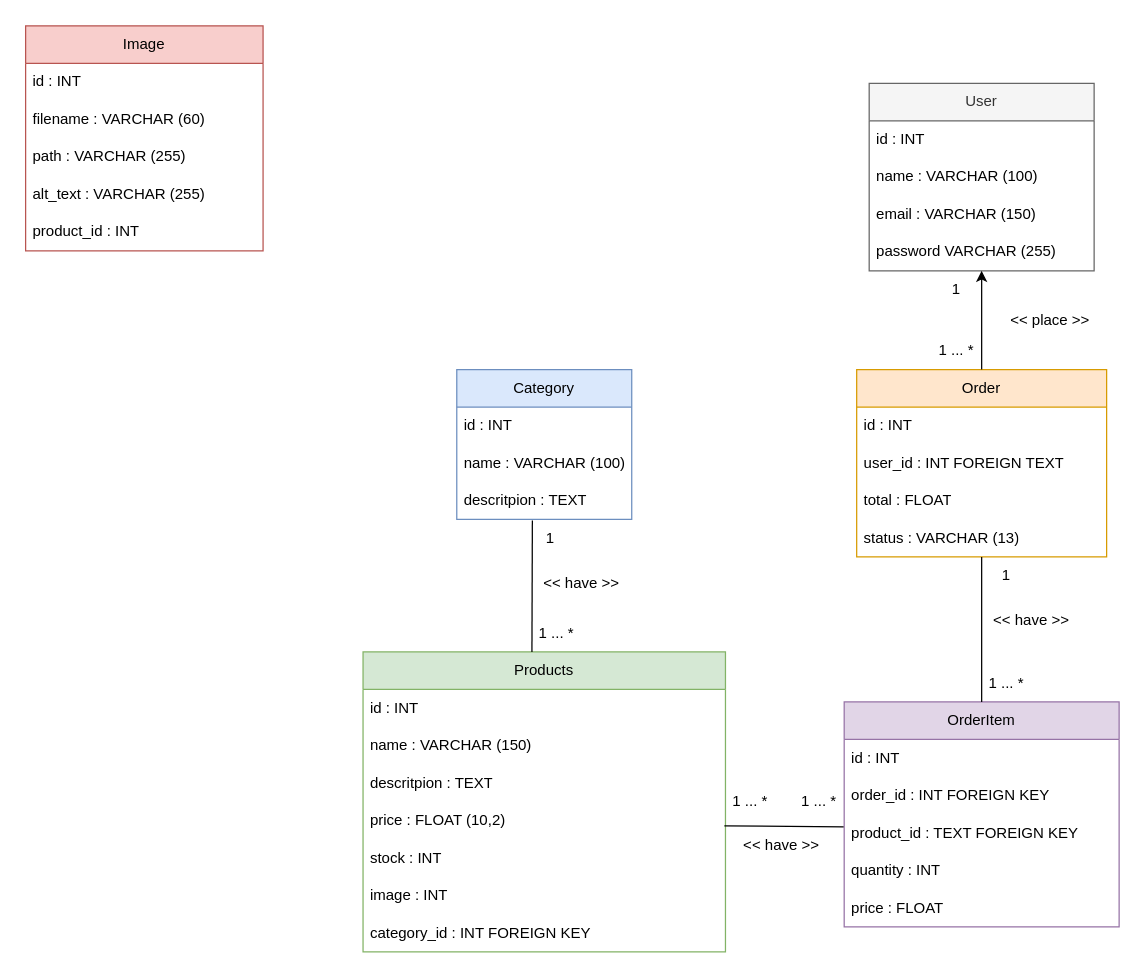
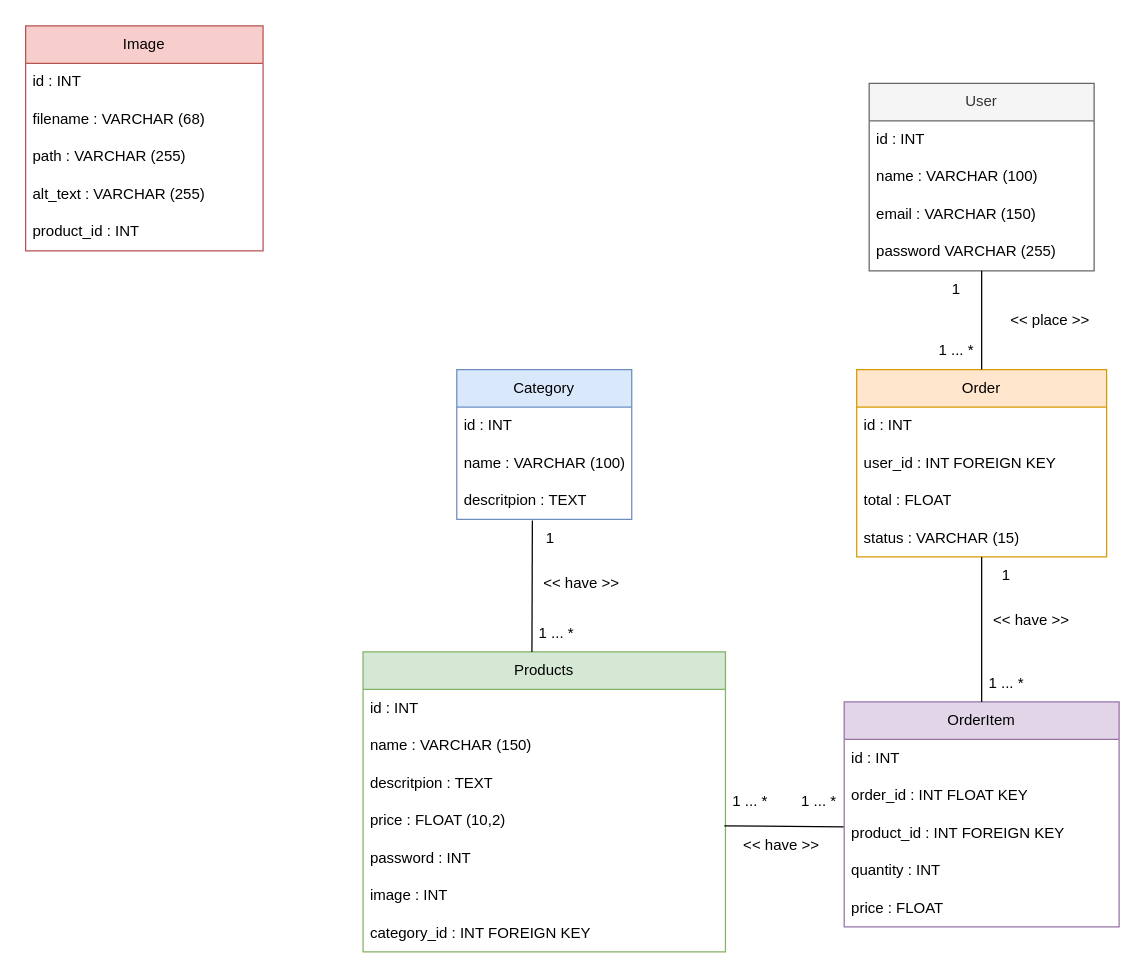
node "filename : VARCHAR (60)": label "filename : VARCHAR (60)" -> "filename : VARCHAR (68)"
edge "Order" -> "password VARCHAR (255)": arrowhead classic -> none
node "user_id : INT FOREIGN TEXT": label "user_id : INT FOREIGN TEXT" -> "user_id : INT FOREIGN KEY"
node "status : VARCHAR (13)": label "status : VARCHAR (13)" -> "status : VARCHAR (15)"
node "order_id : INT FOREIGN KEY": label "order_id : INT FOREIGN KEY" -> "order_id : INT FLOAT KEY"
node "product_id : TEXT FOREIGN KEY": label "product_id : TEXT FOREIGN KEY" -> "product_id : INT FOREIGN KEY"
node "stock : INT": label "stock : INT" -> "password : INT"
